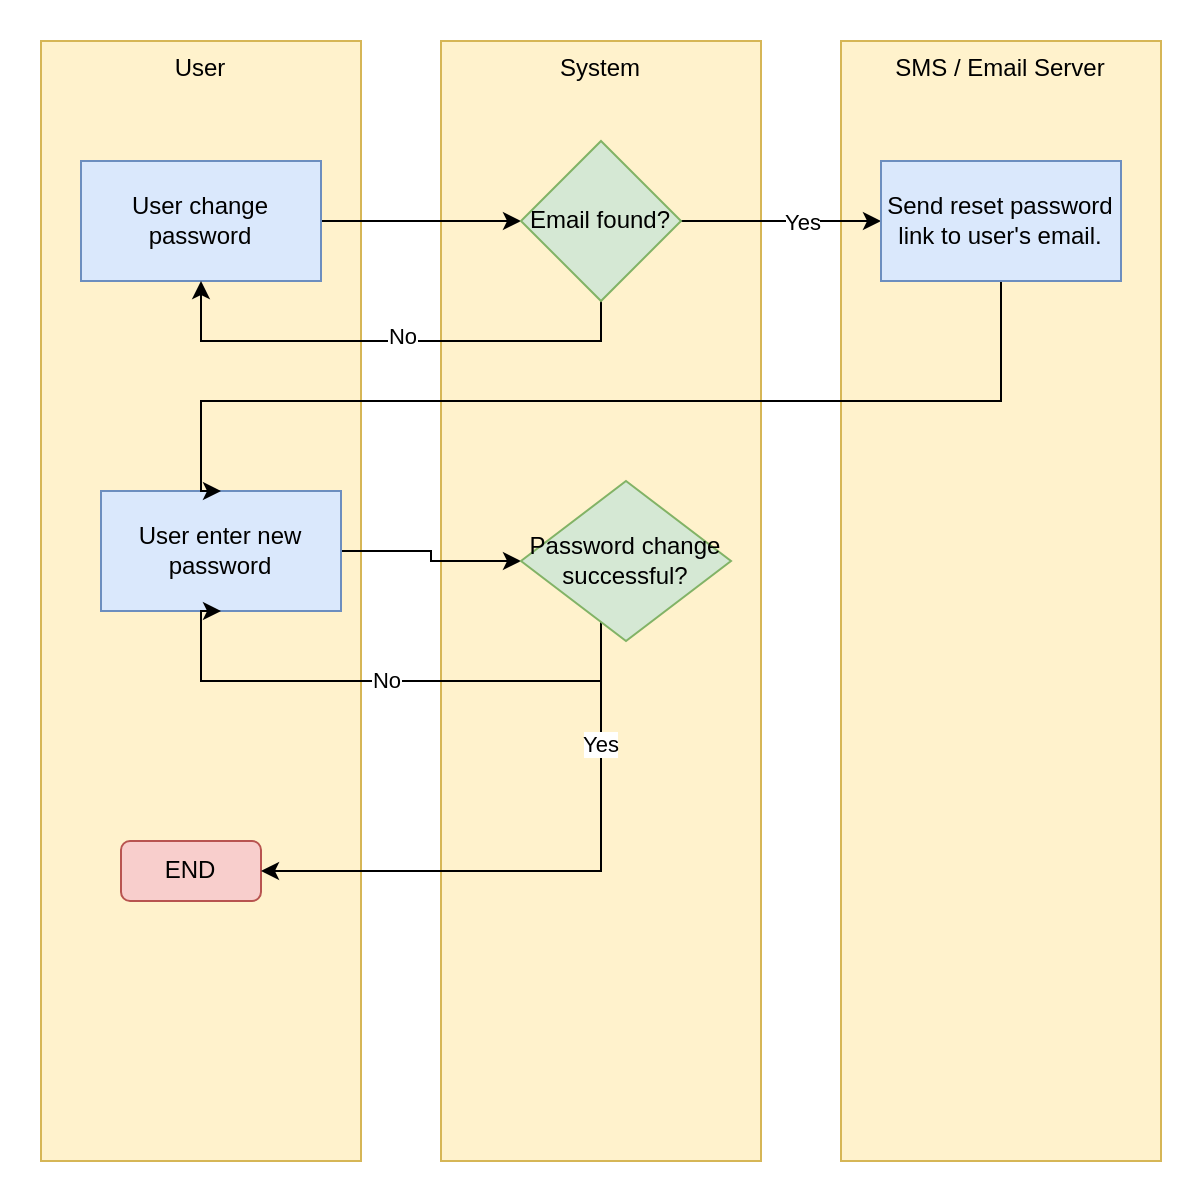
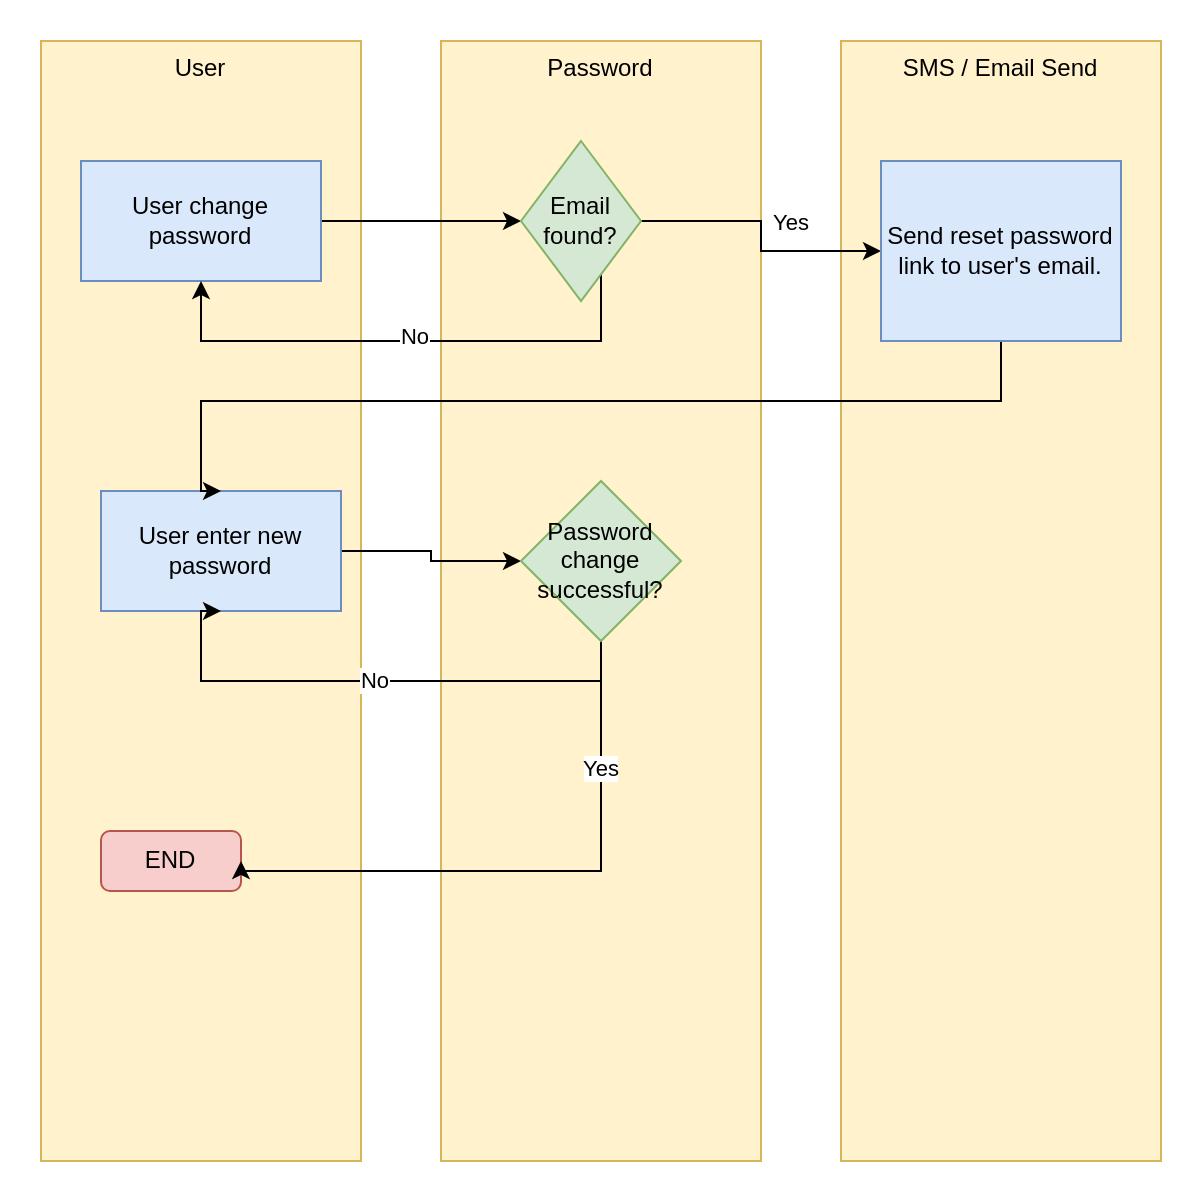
node "System": label "System" -> "Password"
node "SMS / Email Server": label "SMS / Email Server" -> "SMS / Email Send"
node "Email found?": size 160x160 -> 120x160
node "Send reset password link to user's email.": size 240x120 -> 240x180
node "Password change successful?": size 210x160 -> 160x160
node "END": moved (191, 871) -> (171, 861)
